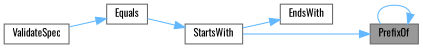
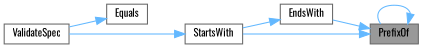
edge "Equals" -> "StartsWith": now "ValidateSpec" -> "StartsWith"
edge "EndsWith" -> "PrefixOf": added
